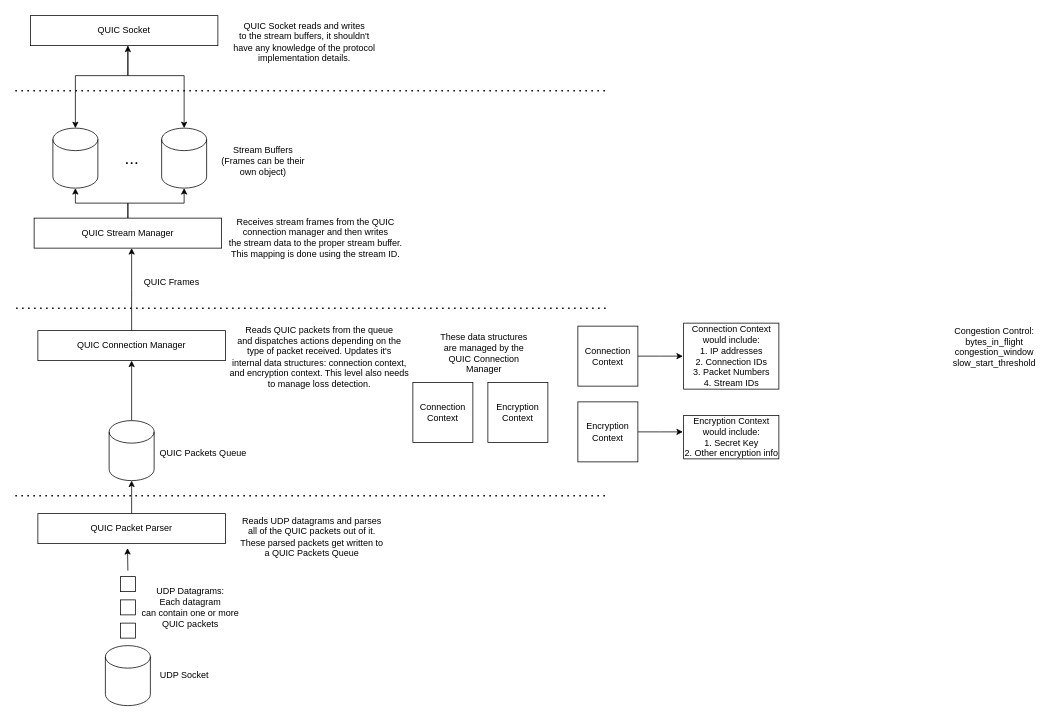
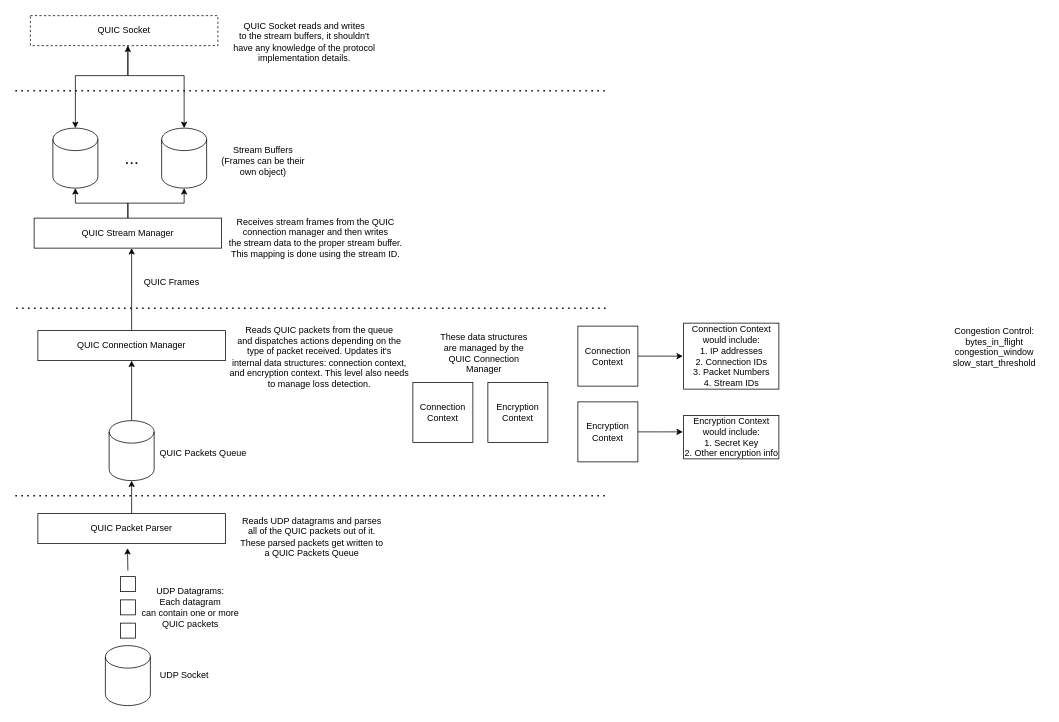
node "QUIC Socket": style solid -> dashed
